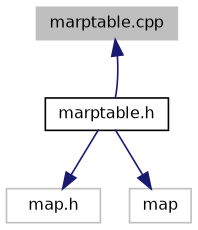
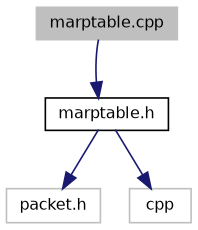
edge "marptable.h" -> "marptable.cpp": reversed
node "map.h": label "map.h" -> "packet.h"
node "map": label "map" -> "cpp"
